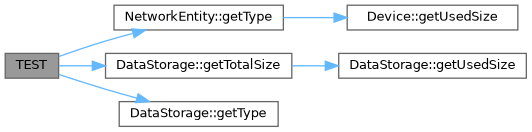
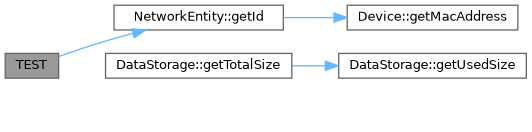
node "NetworkEntity::getType": label "NetworkEntity::getType" -> "NetworkEntity::getId"
node "Device::getUsedSize": label "Device::getUsedSize" -> "Device::getMacAddress"
edge "TEST" -> "DataStorage::getTotalSize": removed
node "DataStorage::getType": removed
